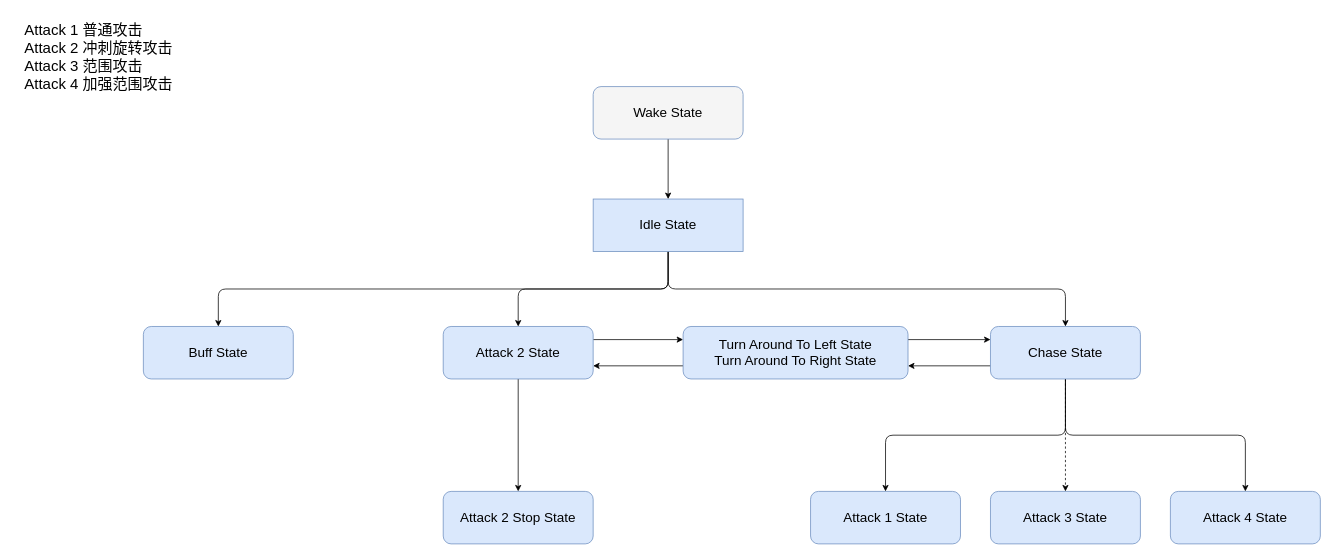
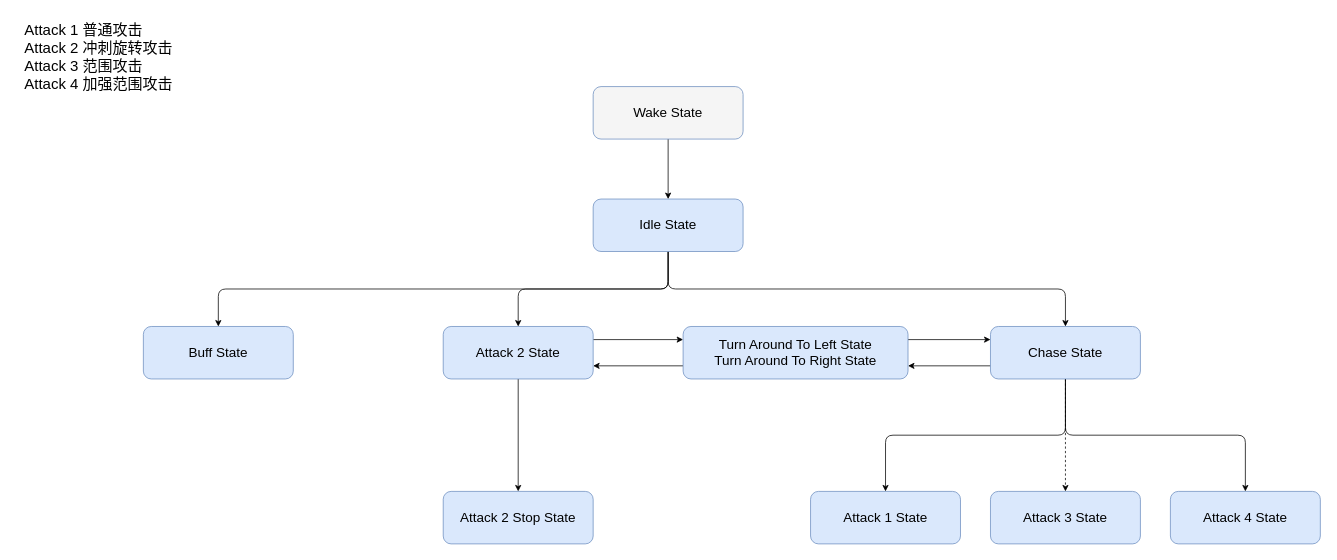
node "Idle State": shape rectangle -> rounded rectangle
